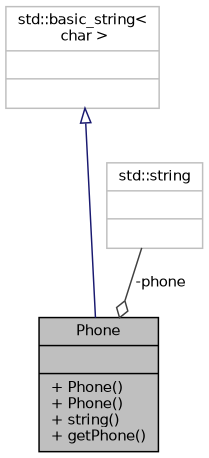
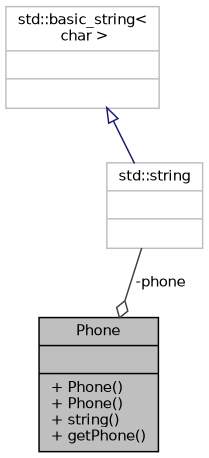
edge "Phone" -> "std::basic_string<": now "std::string" -> "std::basic_string<"
